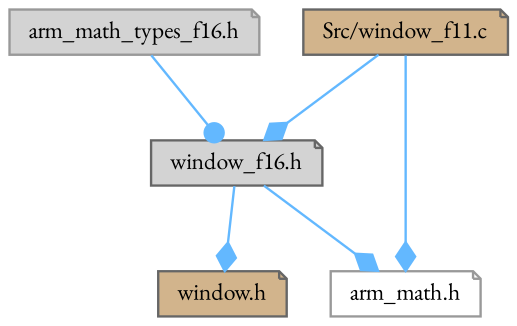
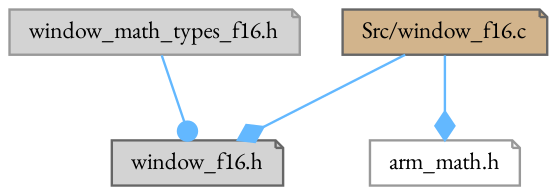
node "arm_math_types_f16.h": label "arm_math_types_f16.h" -> "window_math_types_f16.h"
node "Src/window_f11.c": label "Src/window_f11.c" -> "Src/window_f16.c"
edge "window_f16.h" -> "arm_math.h": removed
node "window.h": removed
